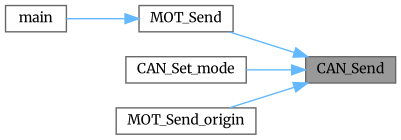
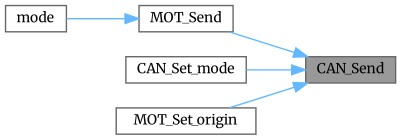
node "main": label "main" -> "mode"
node "MOT_Send_origin": label "MOT_Send_origin" -> "MOT_Set_origin"
